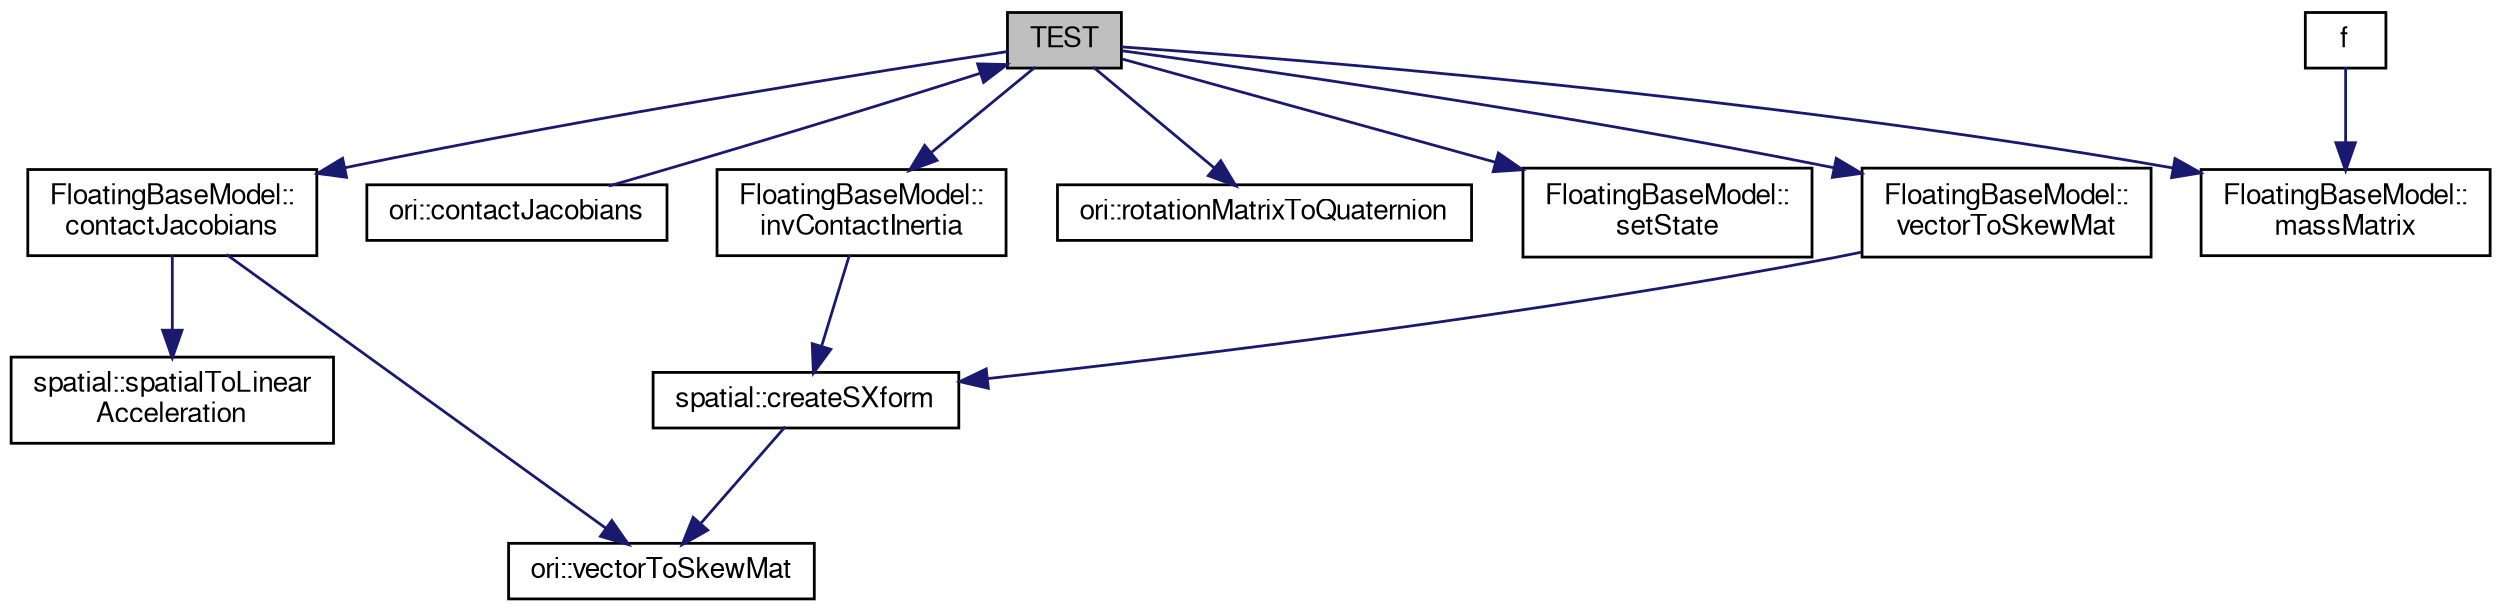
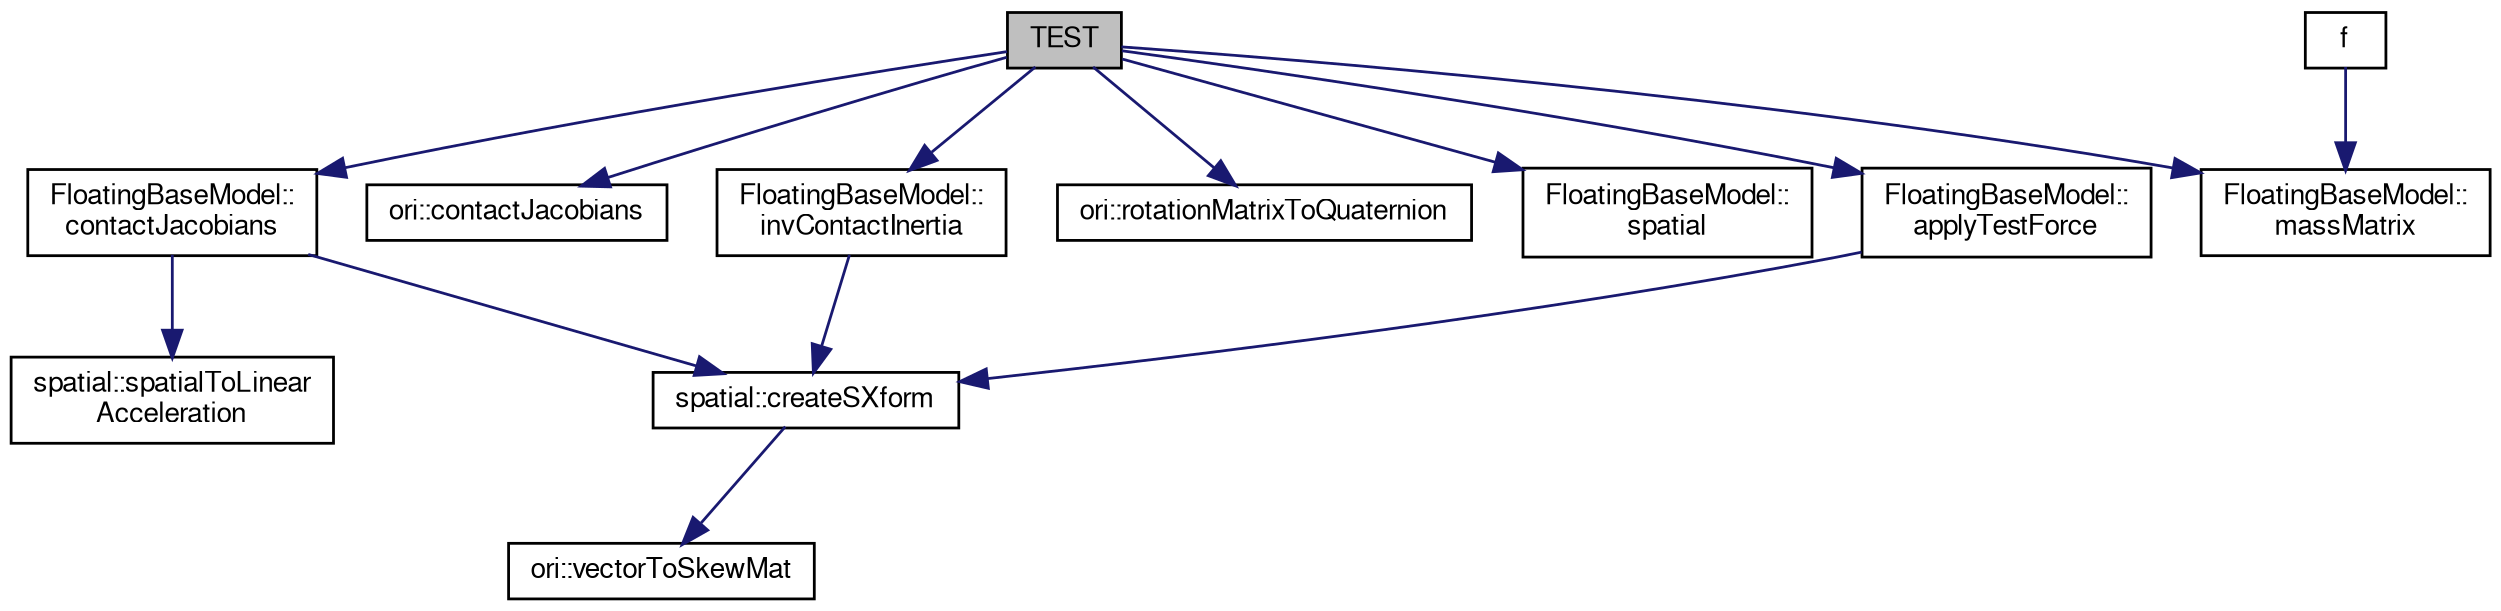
edge "ori::contactJacobians" -> "TEST": reversed
node "FloatingBaseModel:: setState": label "FloatingBaseModel:: setState" -> "FloatingBaseModel:: spatial"
node "FloatingBaseModel:: vectorToSkewMat": label "FloatingBaseModel:: vectorToSkewMat" -> "FloatingBaseModel:: applyTestForce"
edge "FloatingBaseModel:: contactJacobians" -> "ori::vectorToSkewMat": now "FloatingBaseModel:: contactJacobians" -> "spatial::createSXform"
